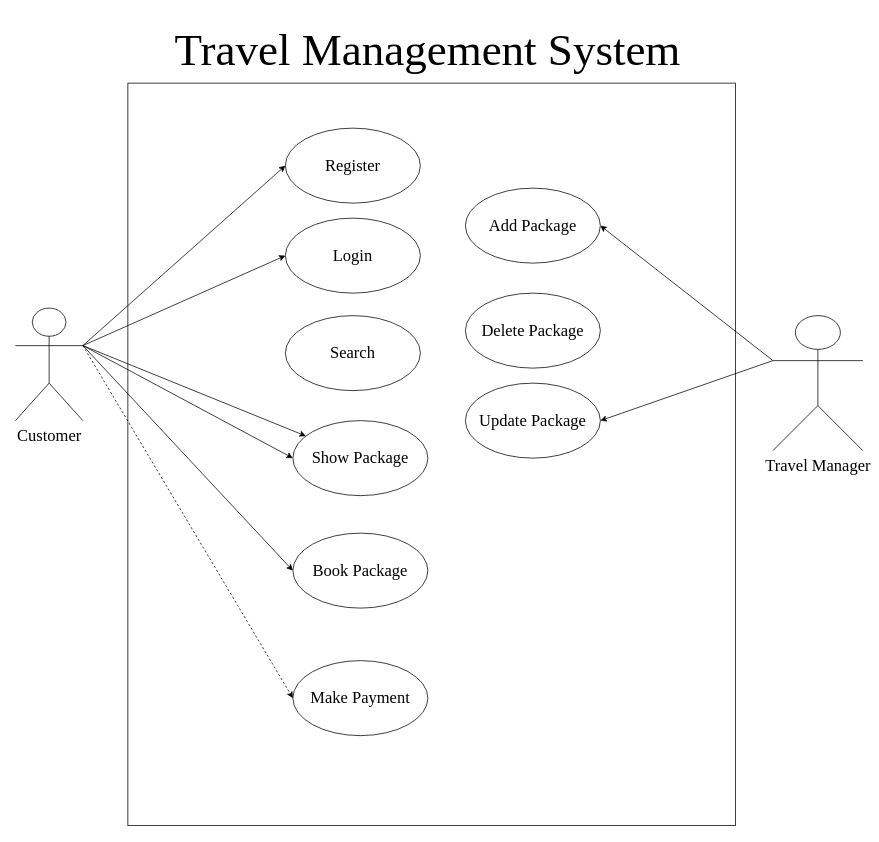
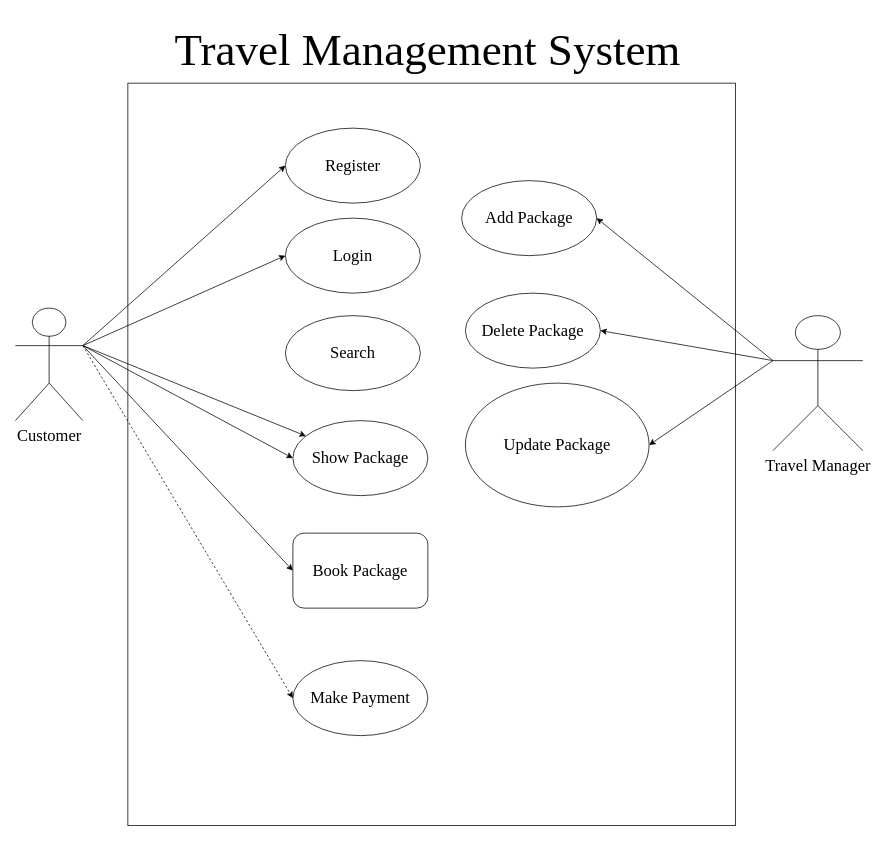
node "Add Package": moved (533, 225) -> (529, 218)
edge "Travel Manager" -> "Delete Package": added
node "Update Package": size 135x75 -> 184x124
node "Book Package": shape ellipse -> rounded rectangle
